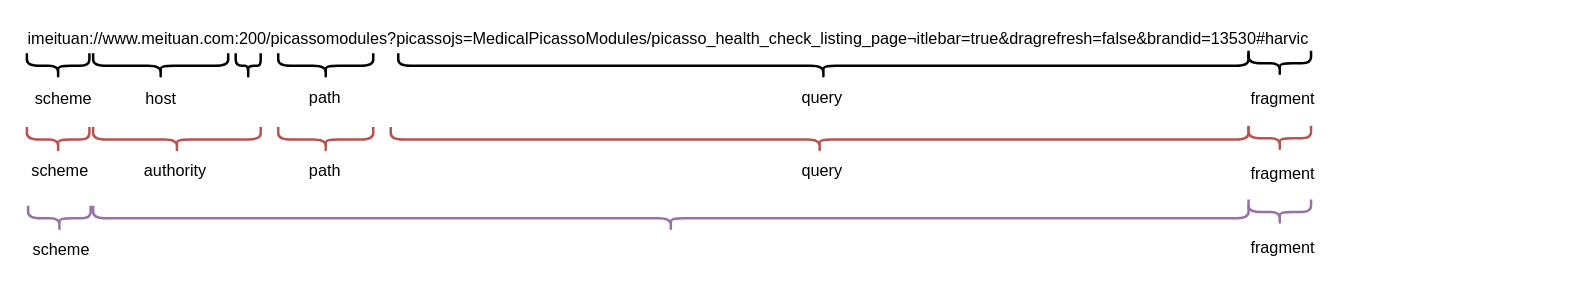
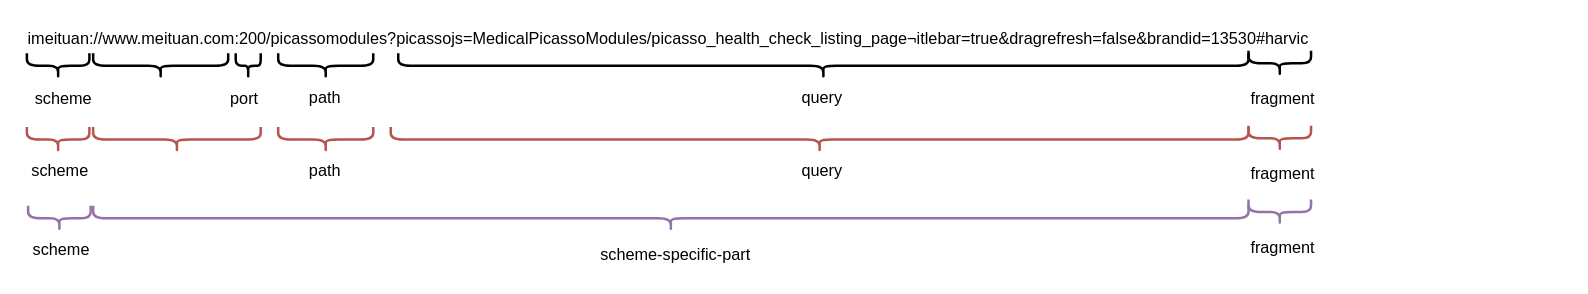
node "host": removed
node "port": added
node "authority": removed
node "scheme-specific-part": added
